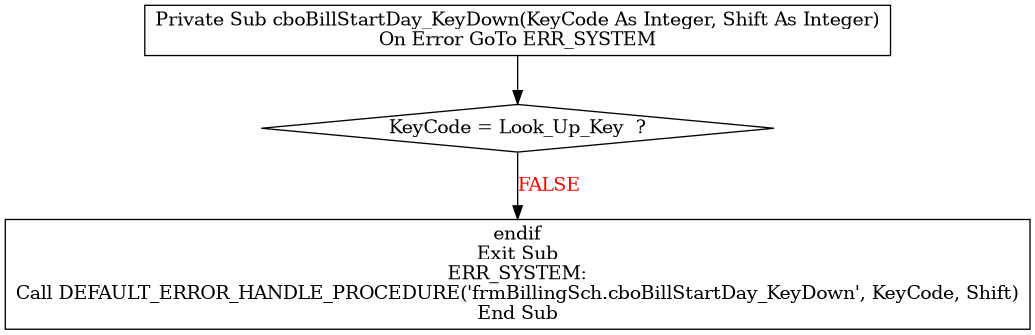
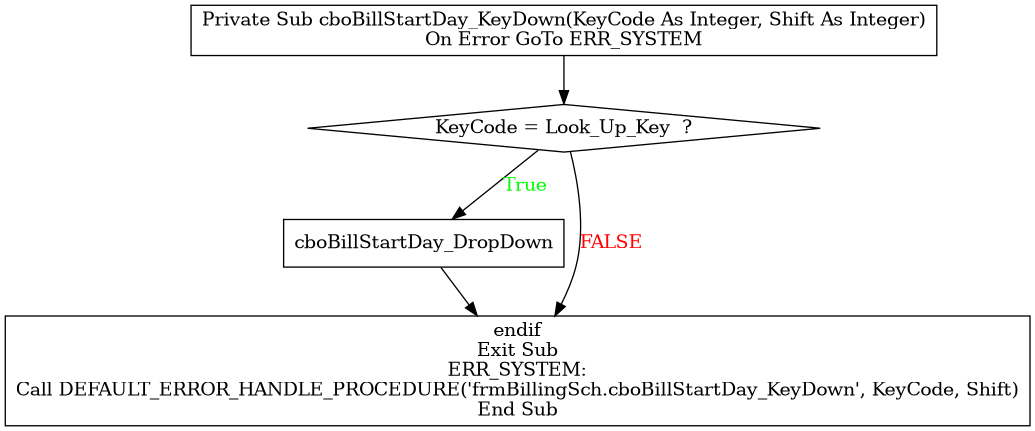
node "cboBillStartDay_DropDown": added
